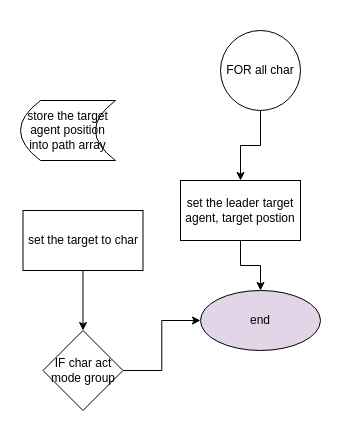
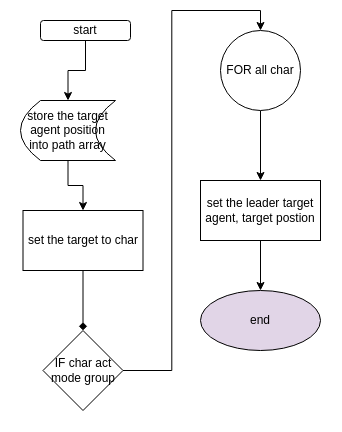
node "start": added
edge "start" -> "store the target agent position into path array": added
edge "store the target agent position into path array" -> "set the target to char": added
node "set the leader target agent, target postion": moved (241, 211) -> (261, 211)
edge "set the target to char" -> "IF char act mode group": arrowhead classic -> diamond
edge "IF char act mode group" -> "end": now "IF char act mode group" -> "FOR all char"
